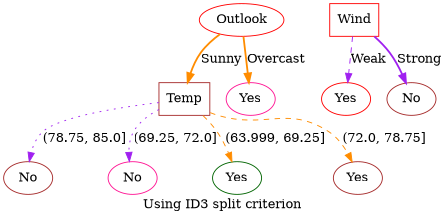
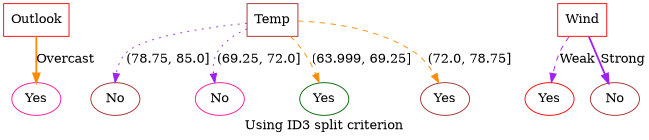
node "Outlook": shape ellipse -> box
edge "Outlook" -> "Temp": removed, label "Sunny"
